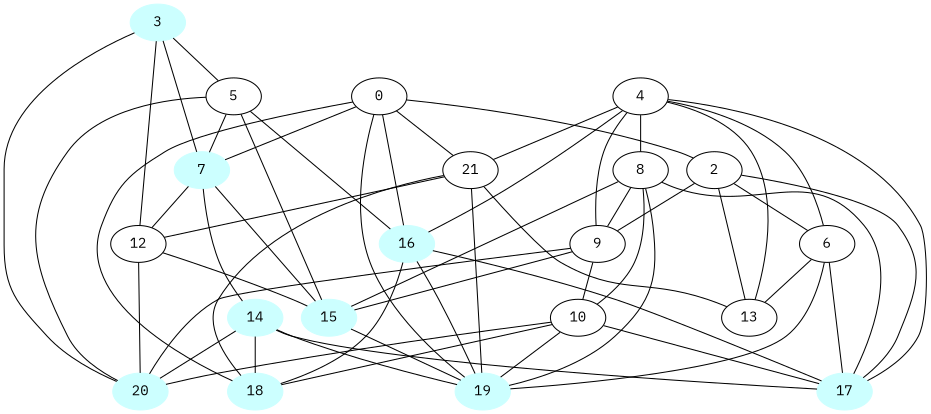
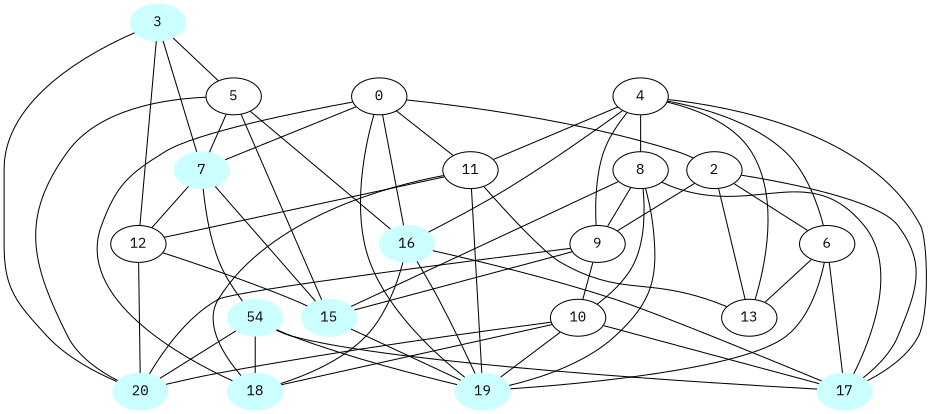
node "21": label "21" -> "11"
node "14": label "14" -> "54"
